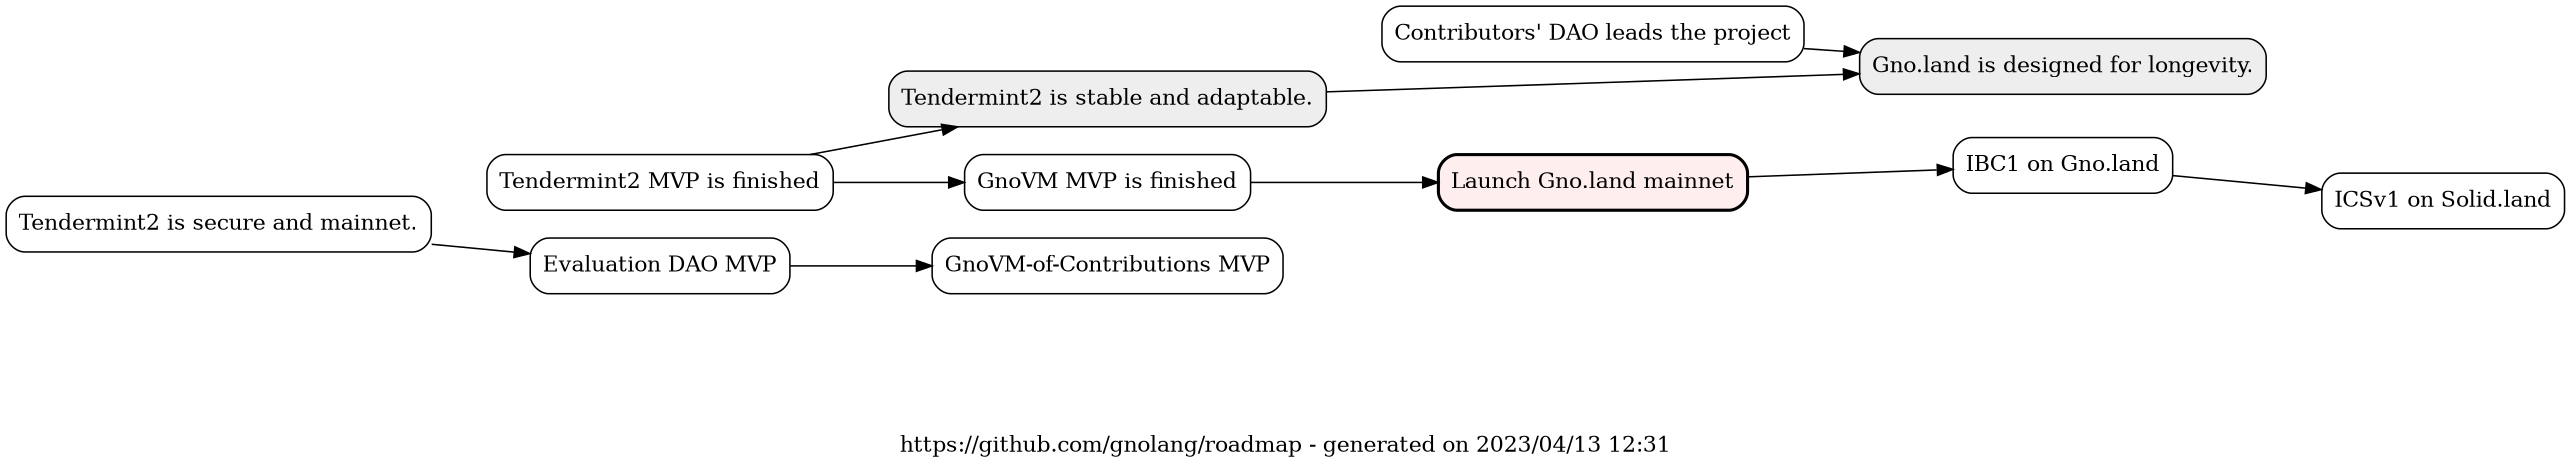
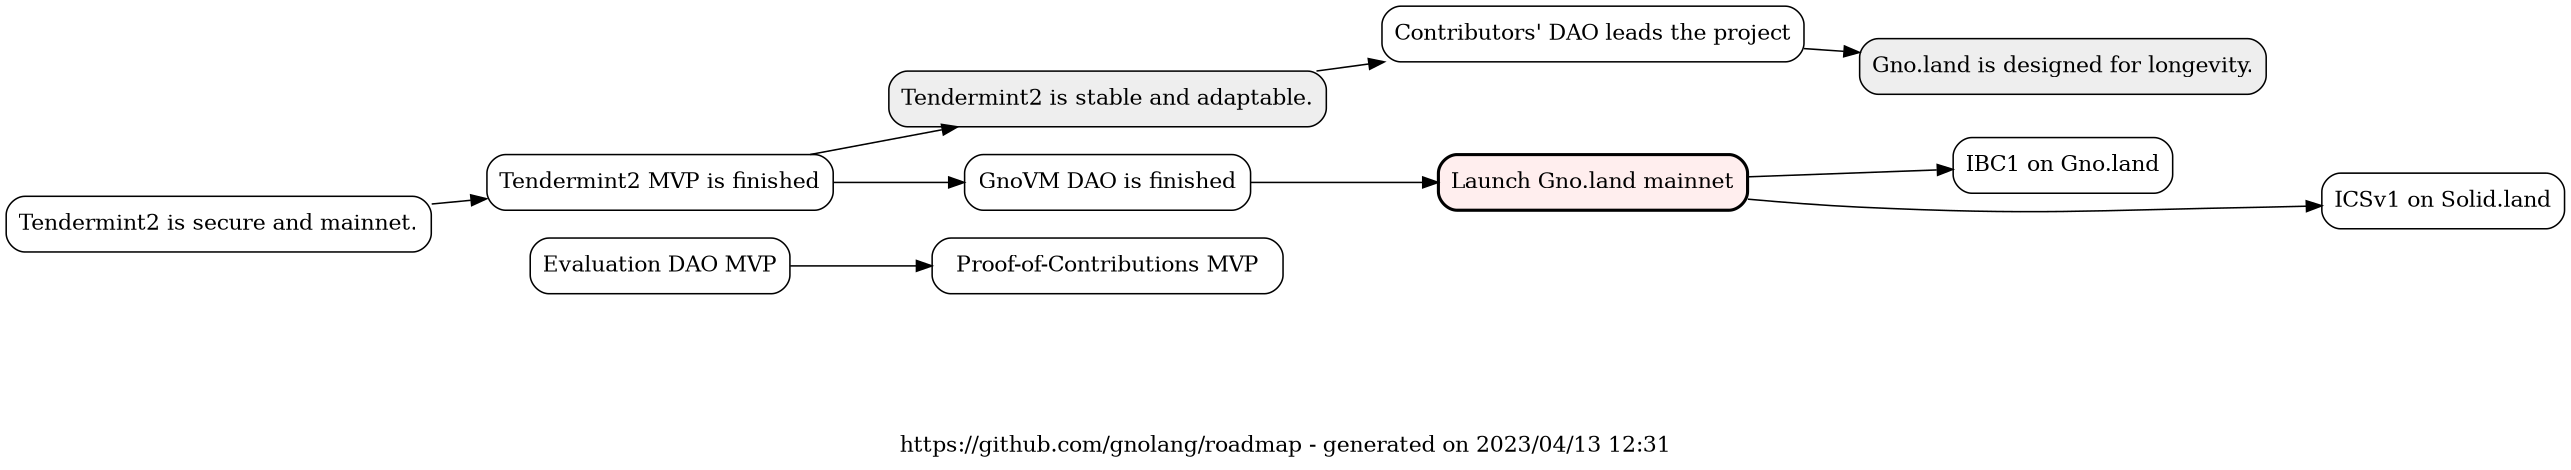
edge "Tendermint2 is stable and adaptable." -> "Gno.land is designed for longevity.": now "Tendermint2 is stable and adaptable." -> "Contributors' DAO leads the project"
node "GnoVM MVP is finished": label "GnoVM MVP is finished" -> "GnoVM DAO is finished"
edge "IBC1 on Gno.land" -> "ICSv1 on Solid.land": now "Launch Gno.land mainnet" -> "ICSv1 on Solid.land"
edge "Tendermint2 is secure and mainnet." -> "Evaluation DAO MVP": now "Tendermint2 is secure and mainnet." -> "Tendermint2 MVP is finished"
node "GnoVM-of-Contributions MVP": label "GnoVM-of-Contributions MVP" -> "Proof-of-Contributions MVP"
